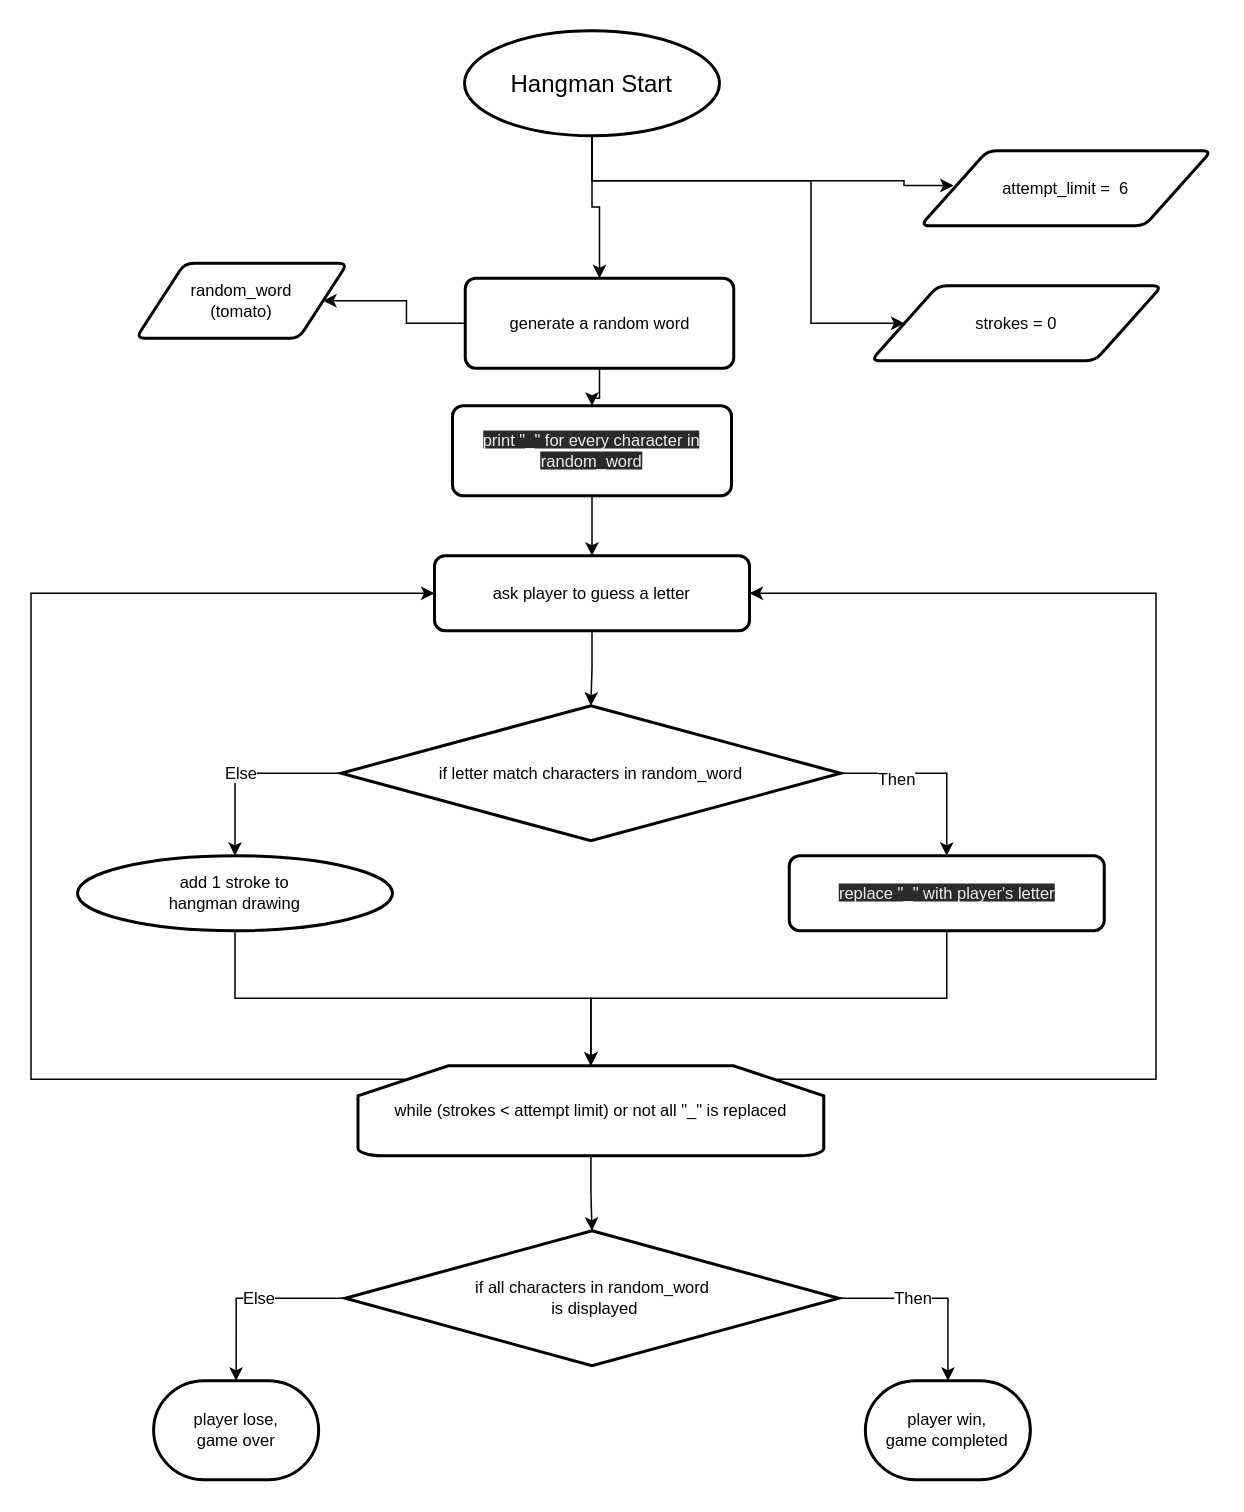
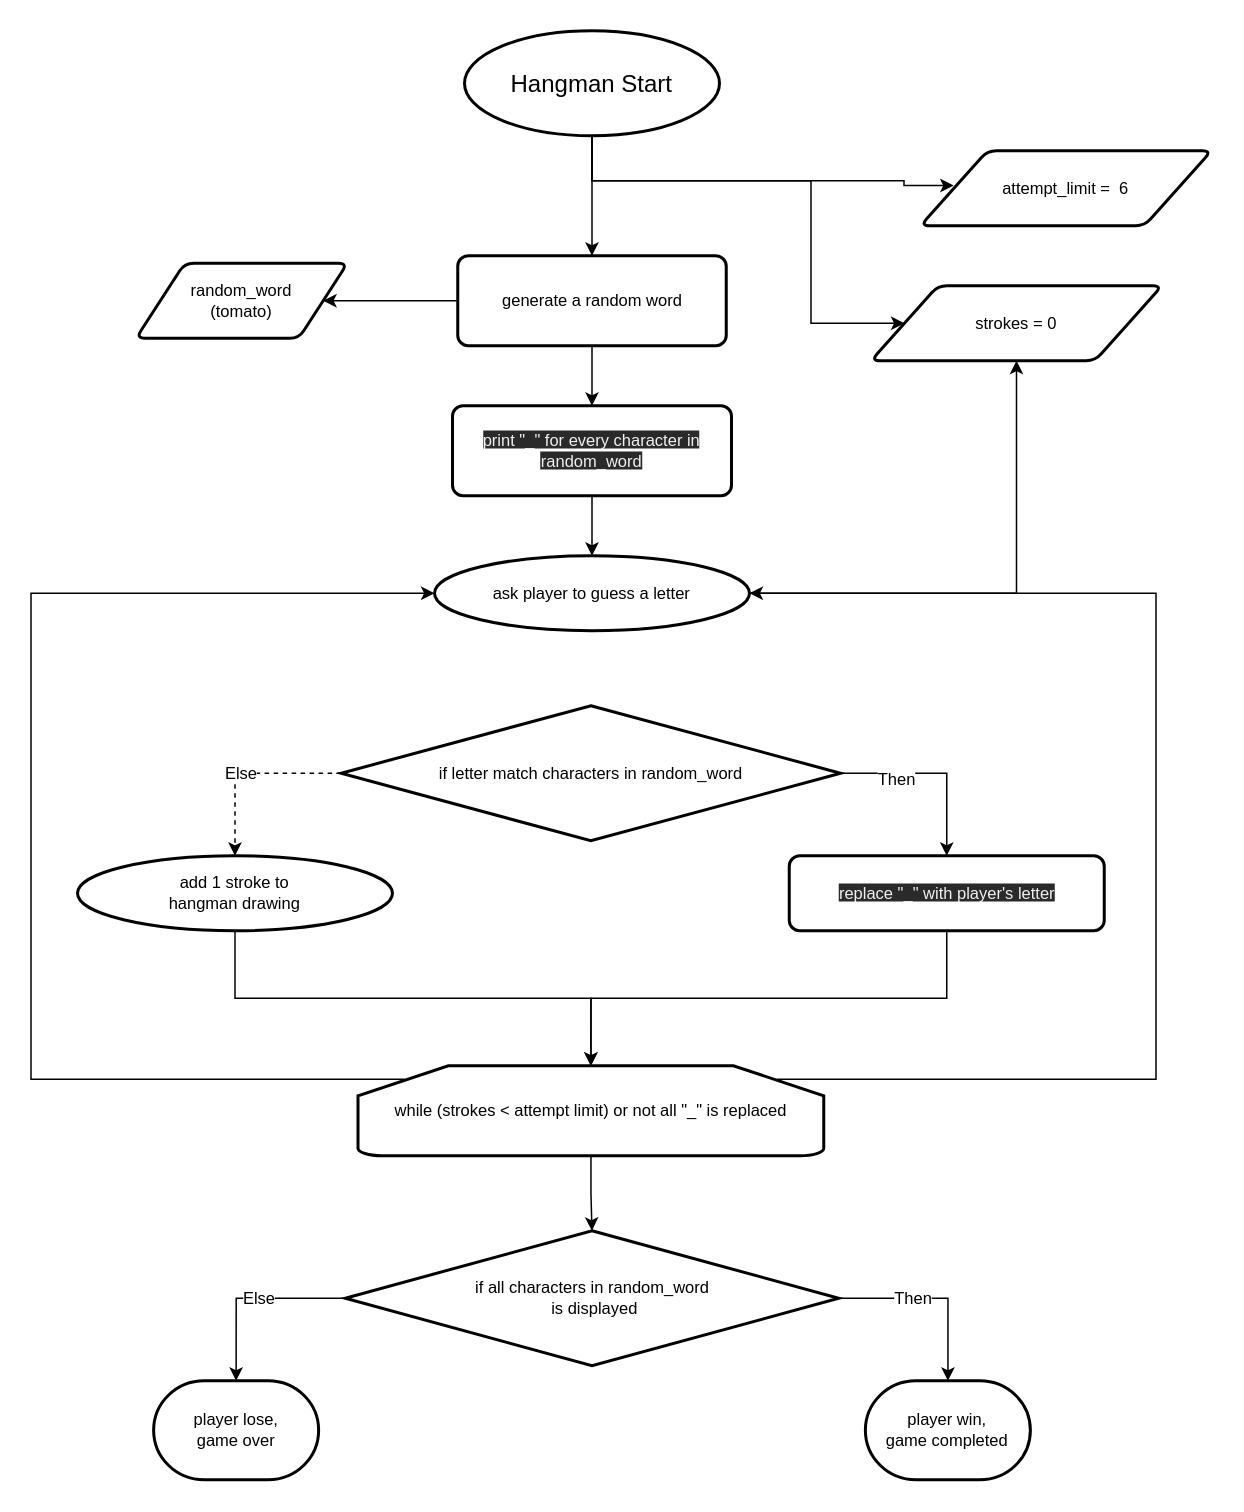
node "generate a random word": moved (599, 323) -> (592, 301)
node "ask player to guess a letter": shape rounded rectangle -> ellipse
edge "ask player to guess a letter" -> "if letter match characters in random_word": now "ask player to guess a letter" -> "strokes = 0"
edge "if letter match characters in random_word" -> "add 1 stroke to hangman drawing": style solid -> dashed
